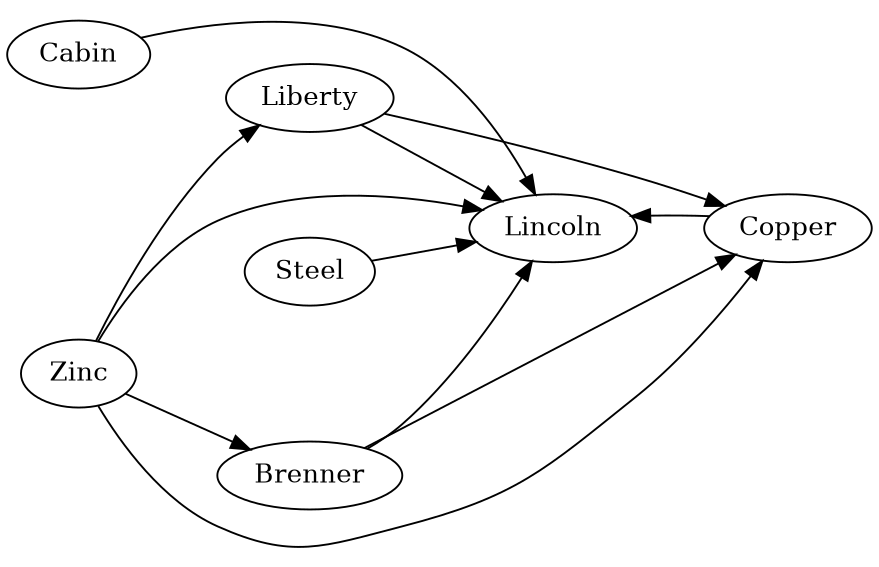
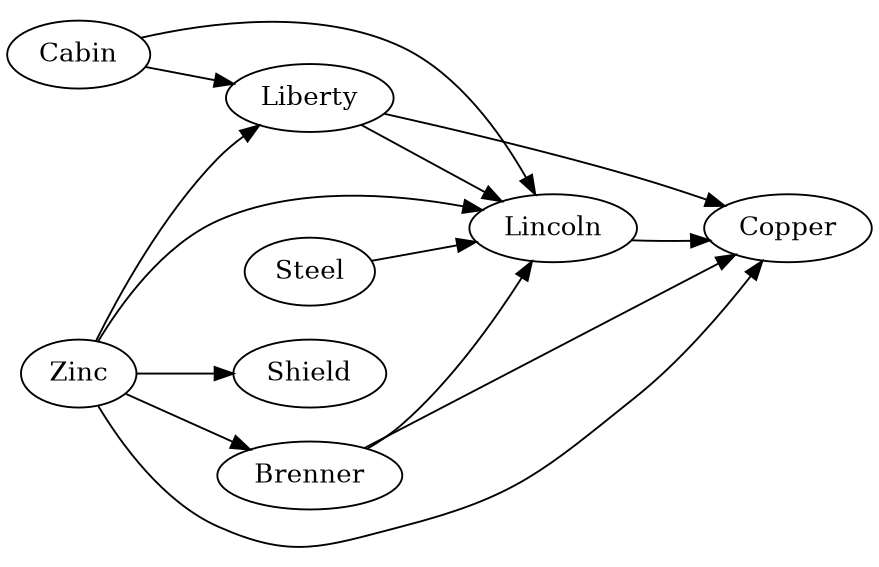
edge "Cabin" -> "Liberty": added
edge "Copper" -> "Lincoln": reversed
node "Shield": added
